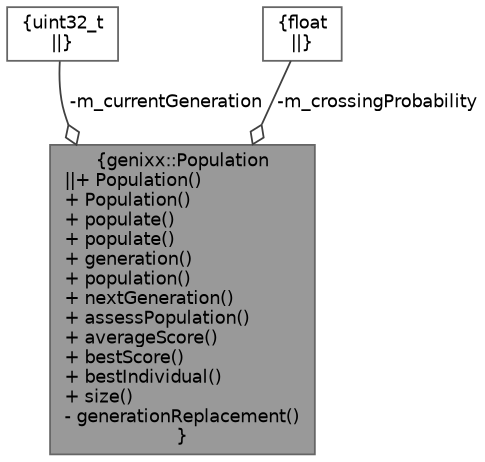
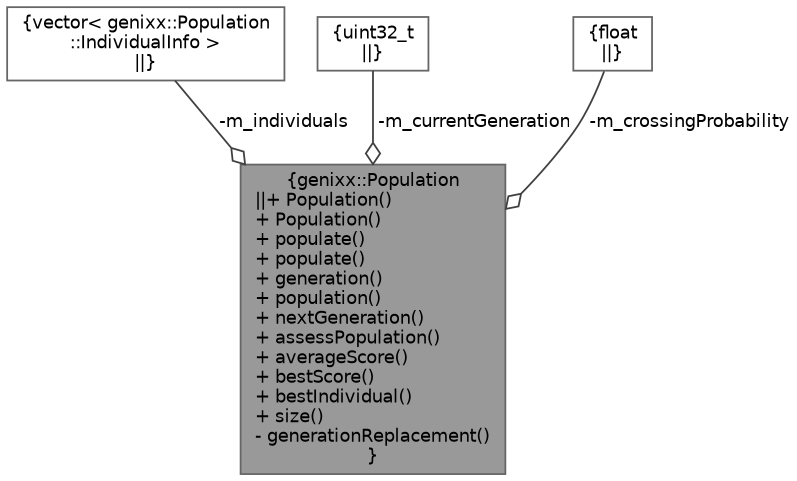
node "{vector< genixx::Population ::IndividualInfo > ||}": added
